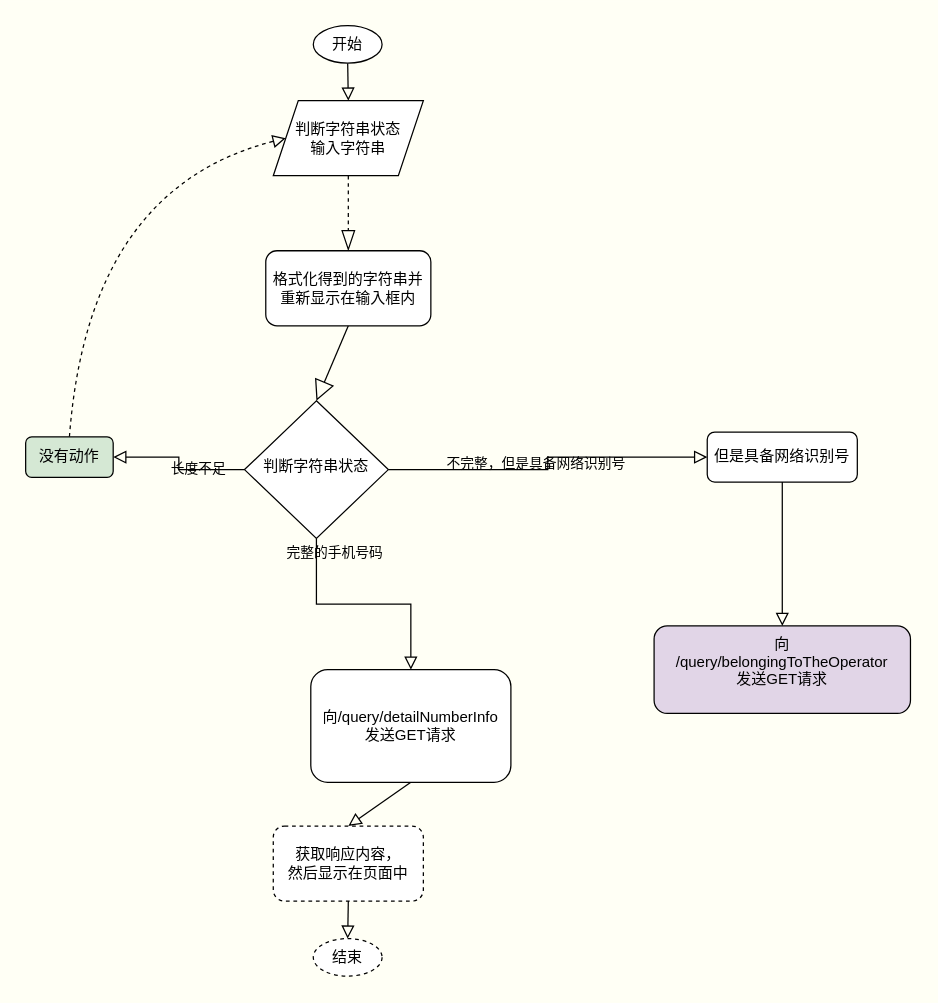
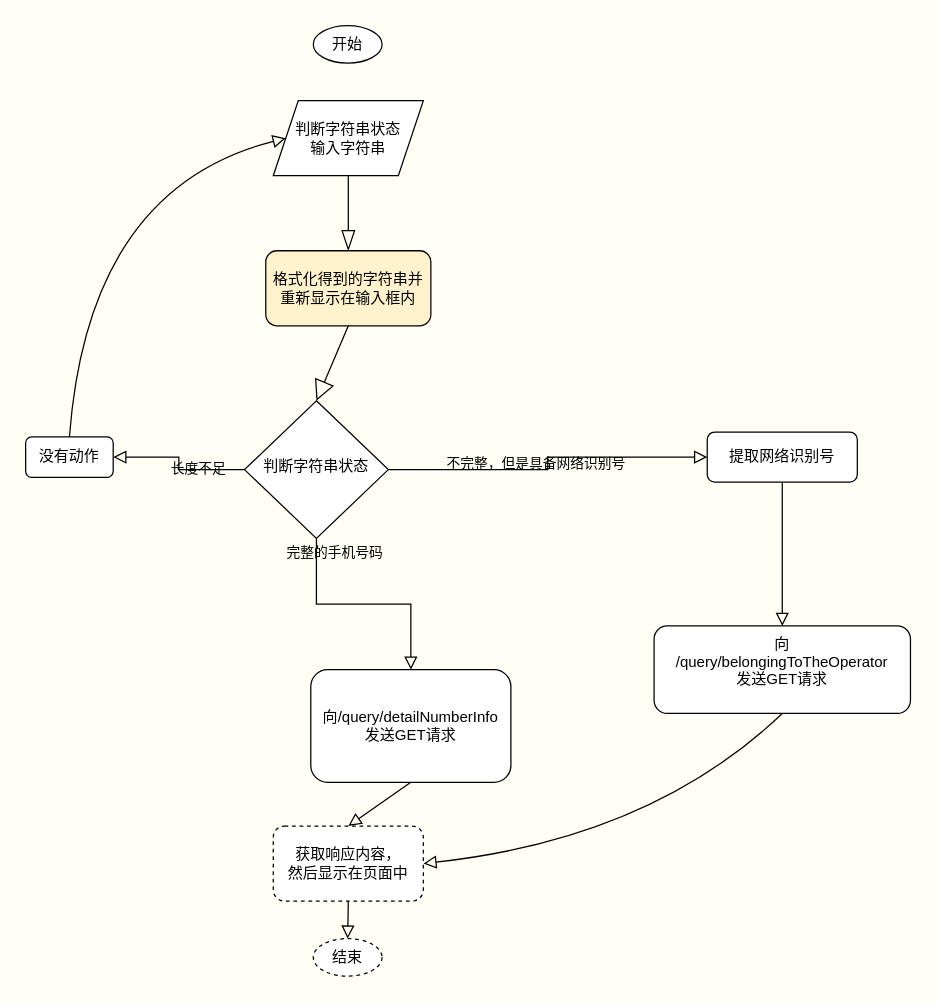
edge "开始" -> "判断字符串状态 输入字符串": removed
edge "判断字符串状态 输入字符串" -> "格式化得到的字符串并重新显示在输入框内": style dashed -> solid
edge "没有动作" -> "判断字符串状态 输入字符串": style dashed -> solid
node "格式化得到的字符串并重新显示在输入框内": fillcolor #ffffff -> #fff2cc
node "没有动作": fillcolor #d5e8d4 -> #ffffff
node "但是具备网络识别号": label "但是具备网络识别号" -> "提取网络识别号"
node "向 /query/belongingToTheOperator 发送GET请求": fillcolor #e1d5e7 -> #ffffff
edge "向 /query/belongingToTheOperator 发送GET请求" -> "获取响应内容， 然后显示在页面中": added
